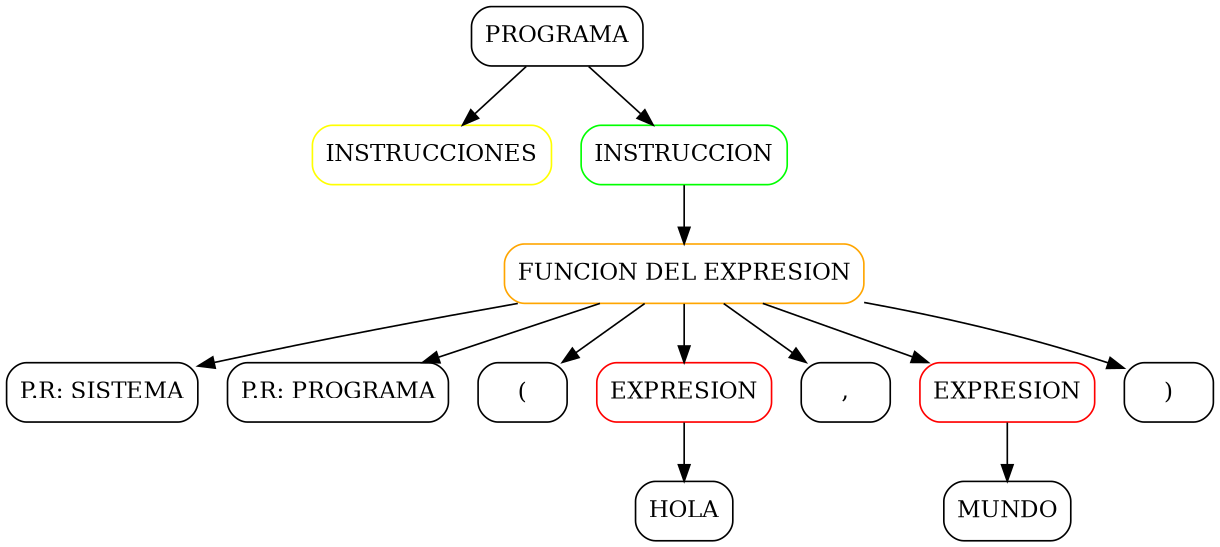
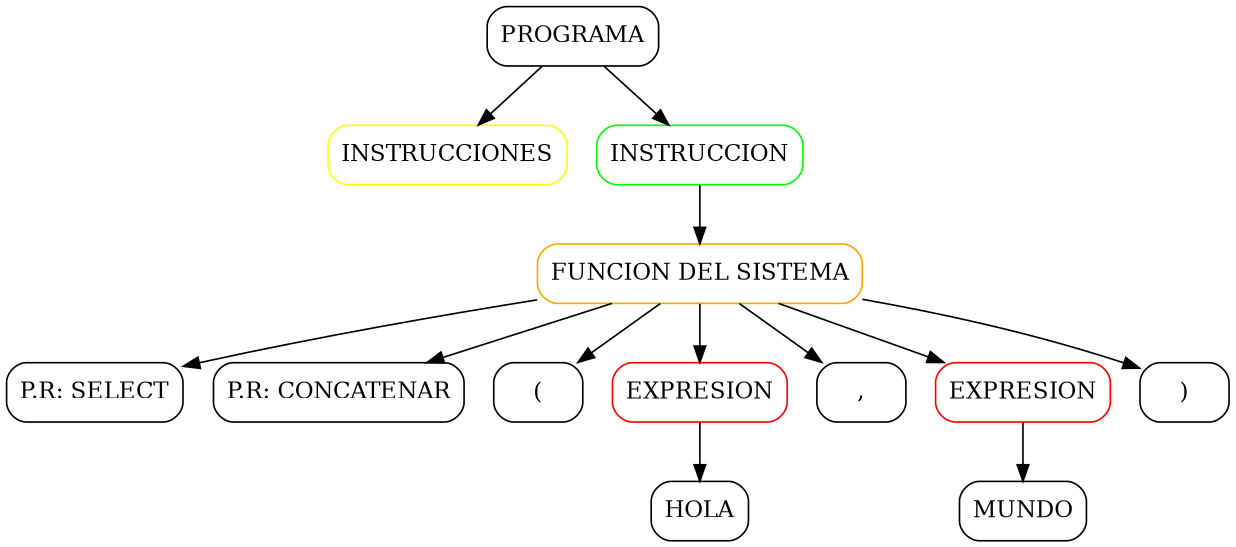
node "FUNCION DEL EXPRESION": label "FUNCION DEL EXPRESION" -> "FUNCION DEL SISTEMA"
node "P.R: SISTEMA": label "P.R: SISTEMA" -> "P.R: SELECT"
node "P.R: PROGRAMA": label "P.R: PROGRAMA" -> "P.R: CONCATENAR"
